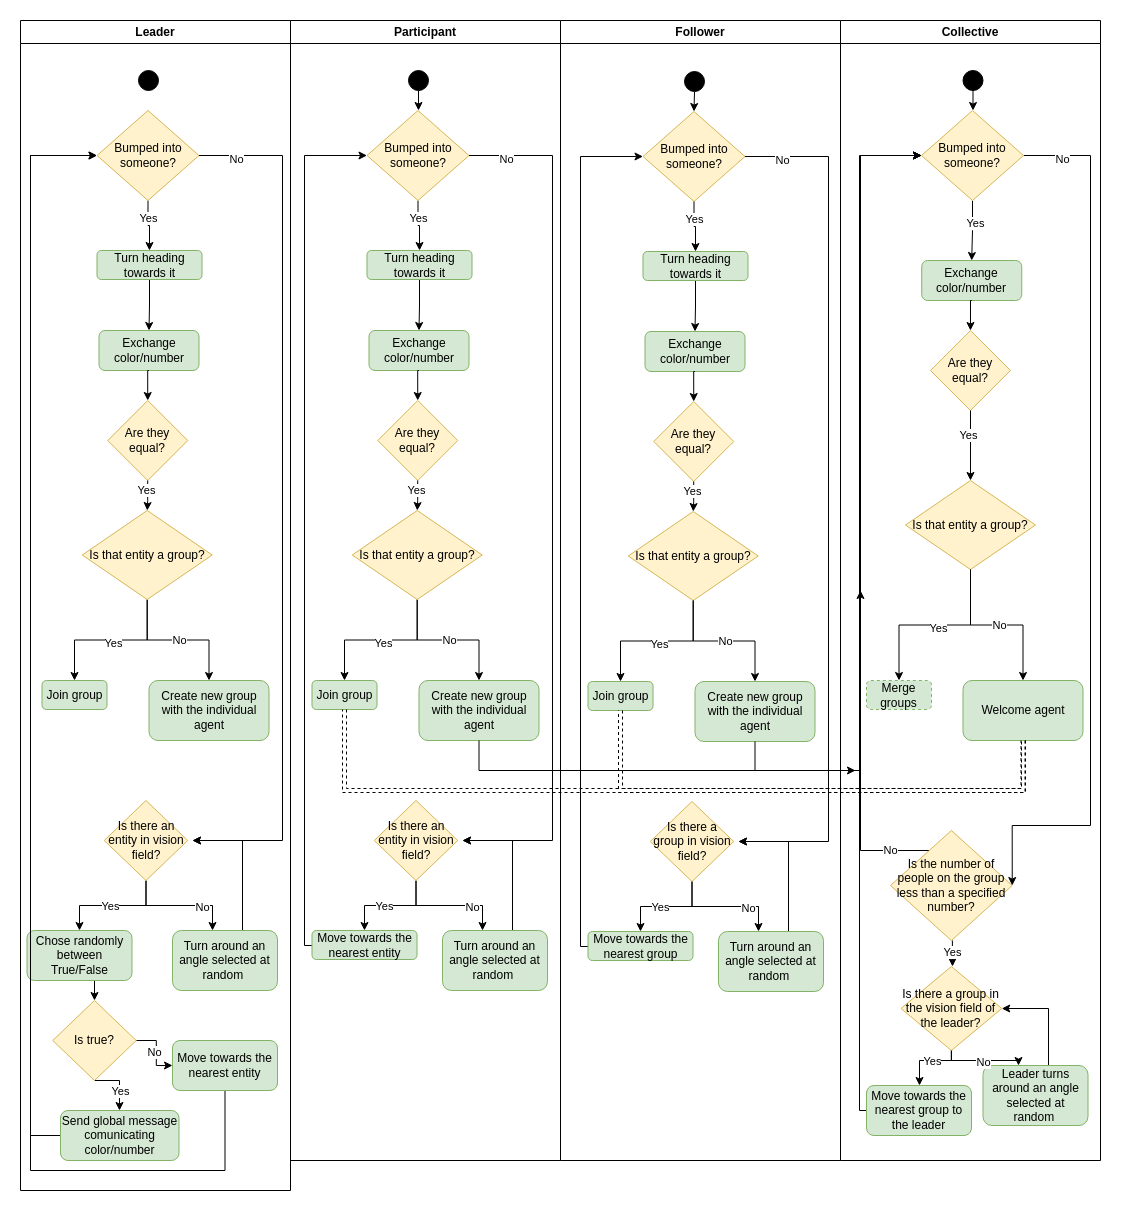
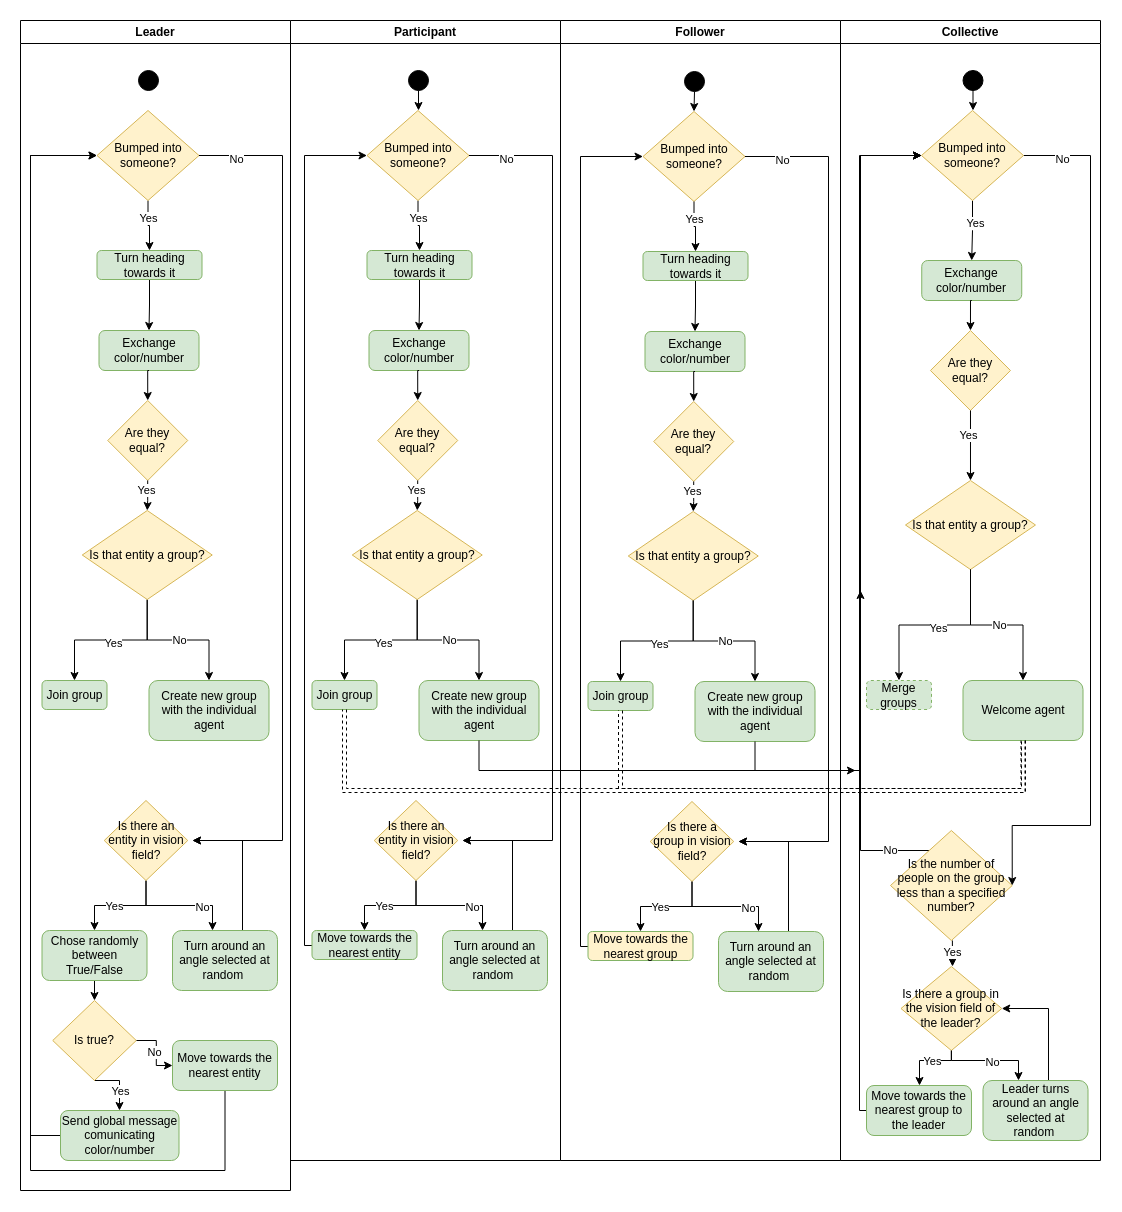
node "Move towards the nearest group": fillcolor #d5e8d4 -> #fff2cc
node "Chose randomly between True/False": moved (80, 956) -> (95, 956)
node "Leader turns around an angle selected at random": moved (1036, 1096) -> (1036, 1111)
